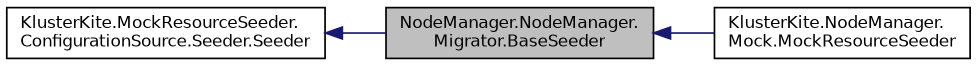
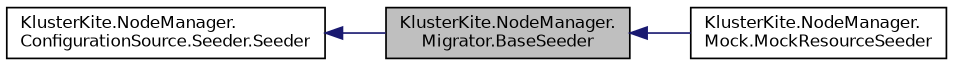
node "KlusterKite.MockResourceSeeder. ConfigurationSource.Seeder.Seeder": label "KlusterKite.MockResourceSeeder. ConfigurationSource.Seeder.Seeder" -> "KlusterKite.NodeManager. ConfigurationSource.Seeder.Seeder"
node "NodeManager.NodeManager. Migrator.BaseSeeder": label "NodeManager.NodeManager. Migrator.BaseSeeder" -> "KlusterKite.NodeManager. Migrator.BaseSeeder"
